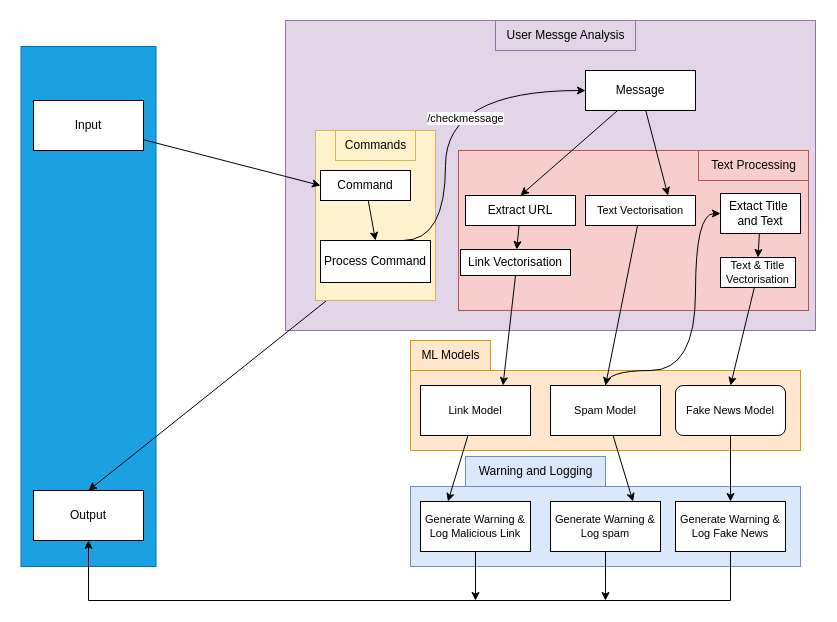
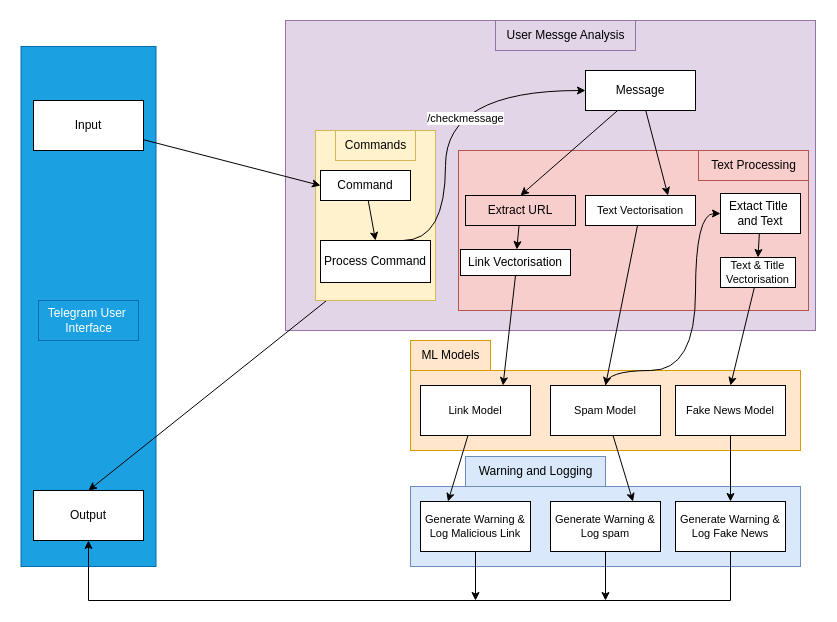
node "Extract URL": fillcolor #ffffff -> #f8cecc
node "Telegram User Interface": added
node "Fake News Model": shape rounded rectangle -> rectangle
